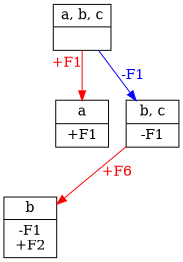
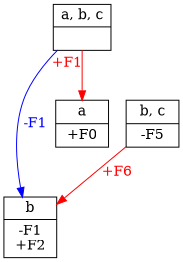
edge "a, b, c" -> "b, c": now "a, b, c" -> "b"
node "a": text "+F1" -> "+F0"
node "b, c": text "-F1" -> "-F5"
